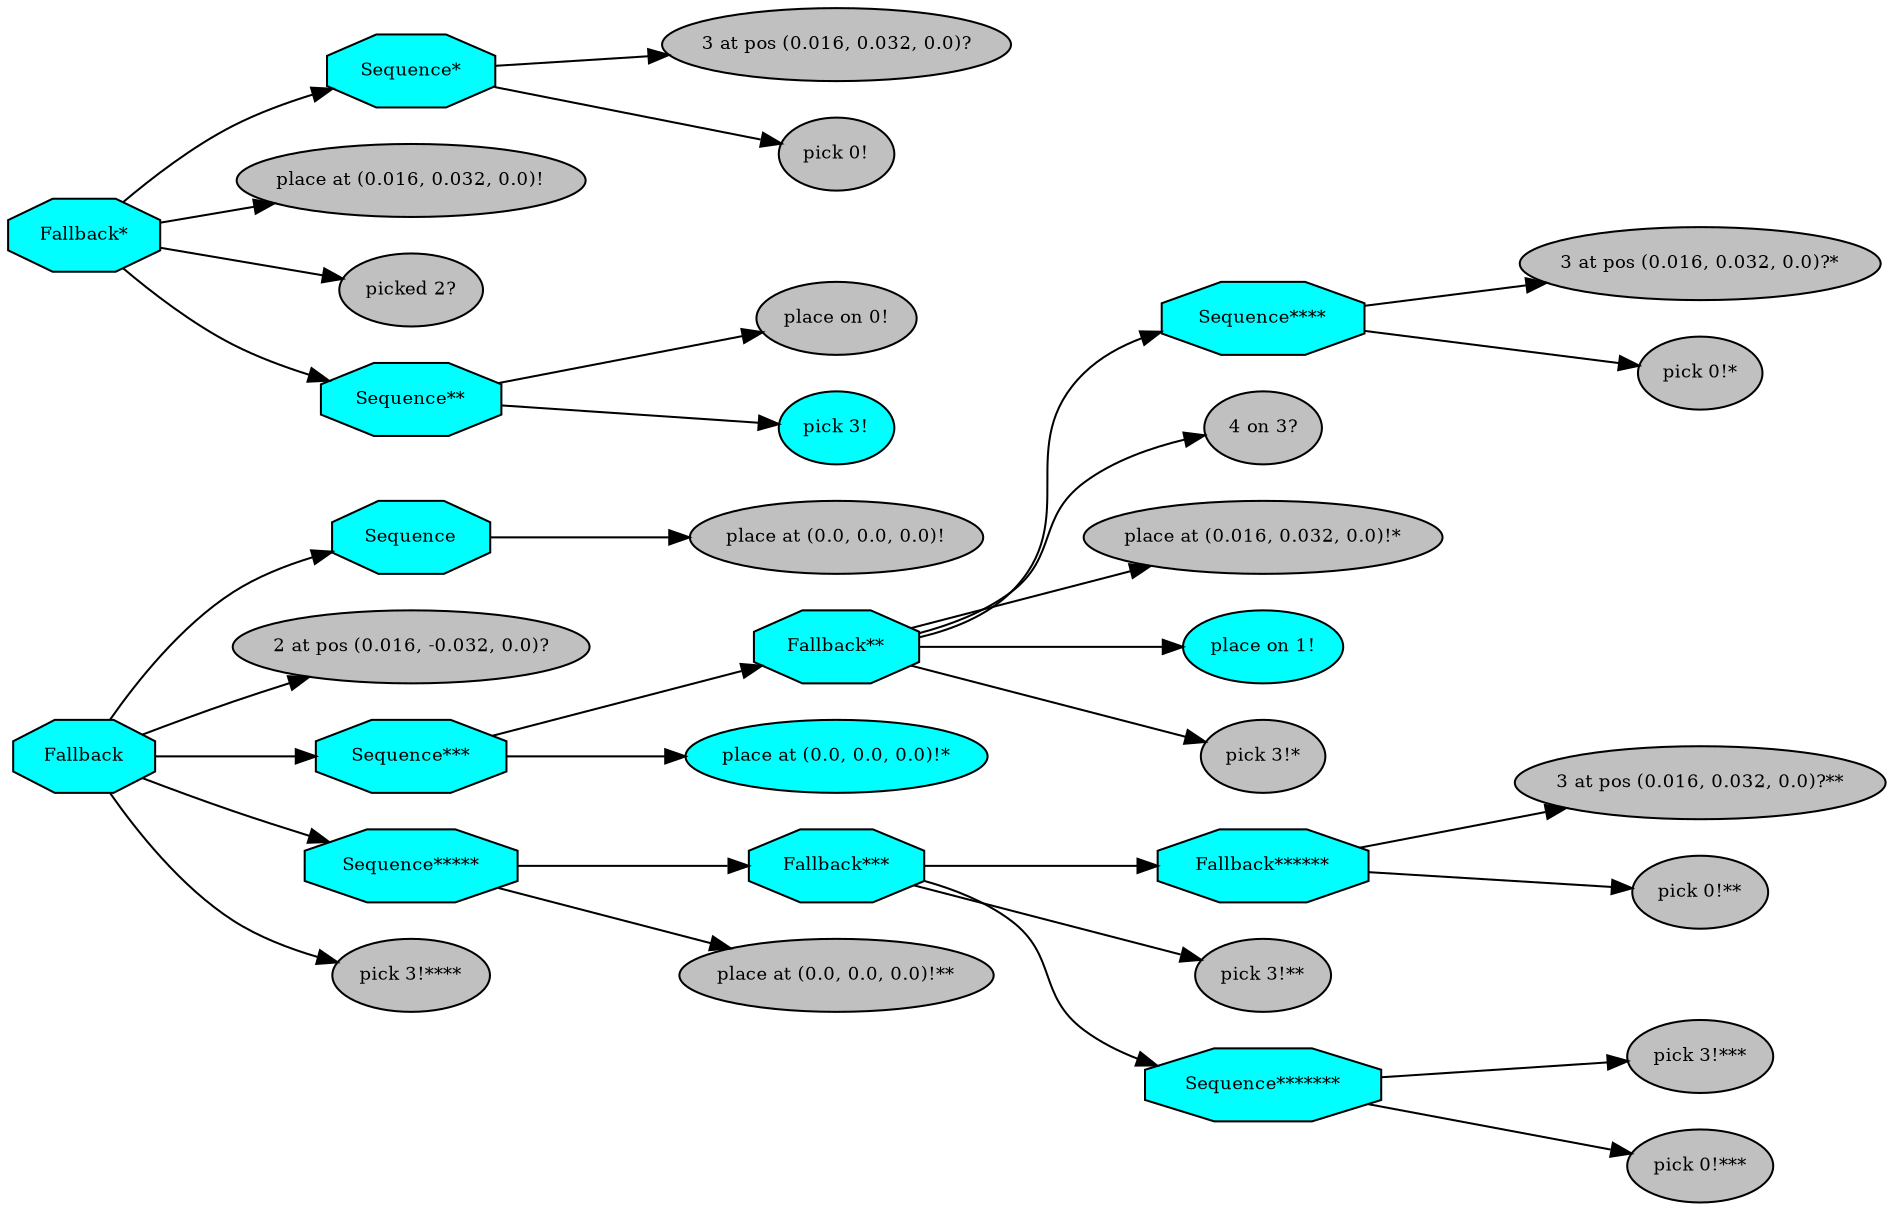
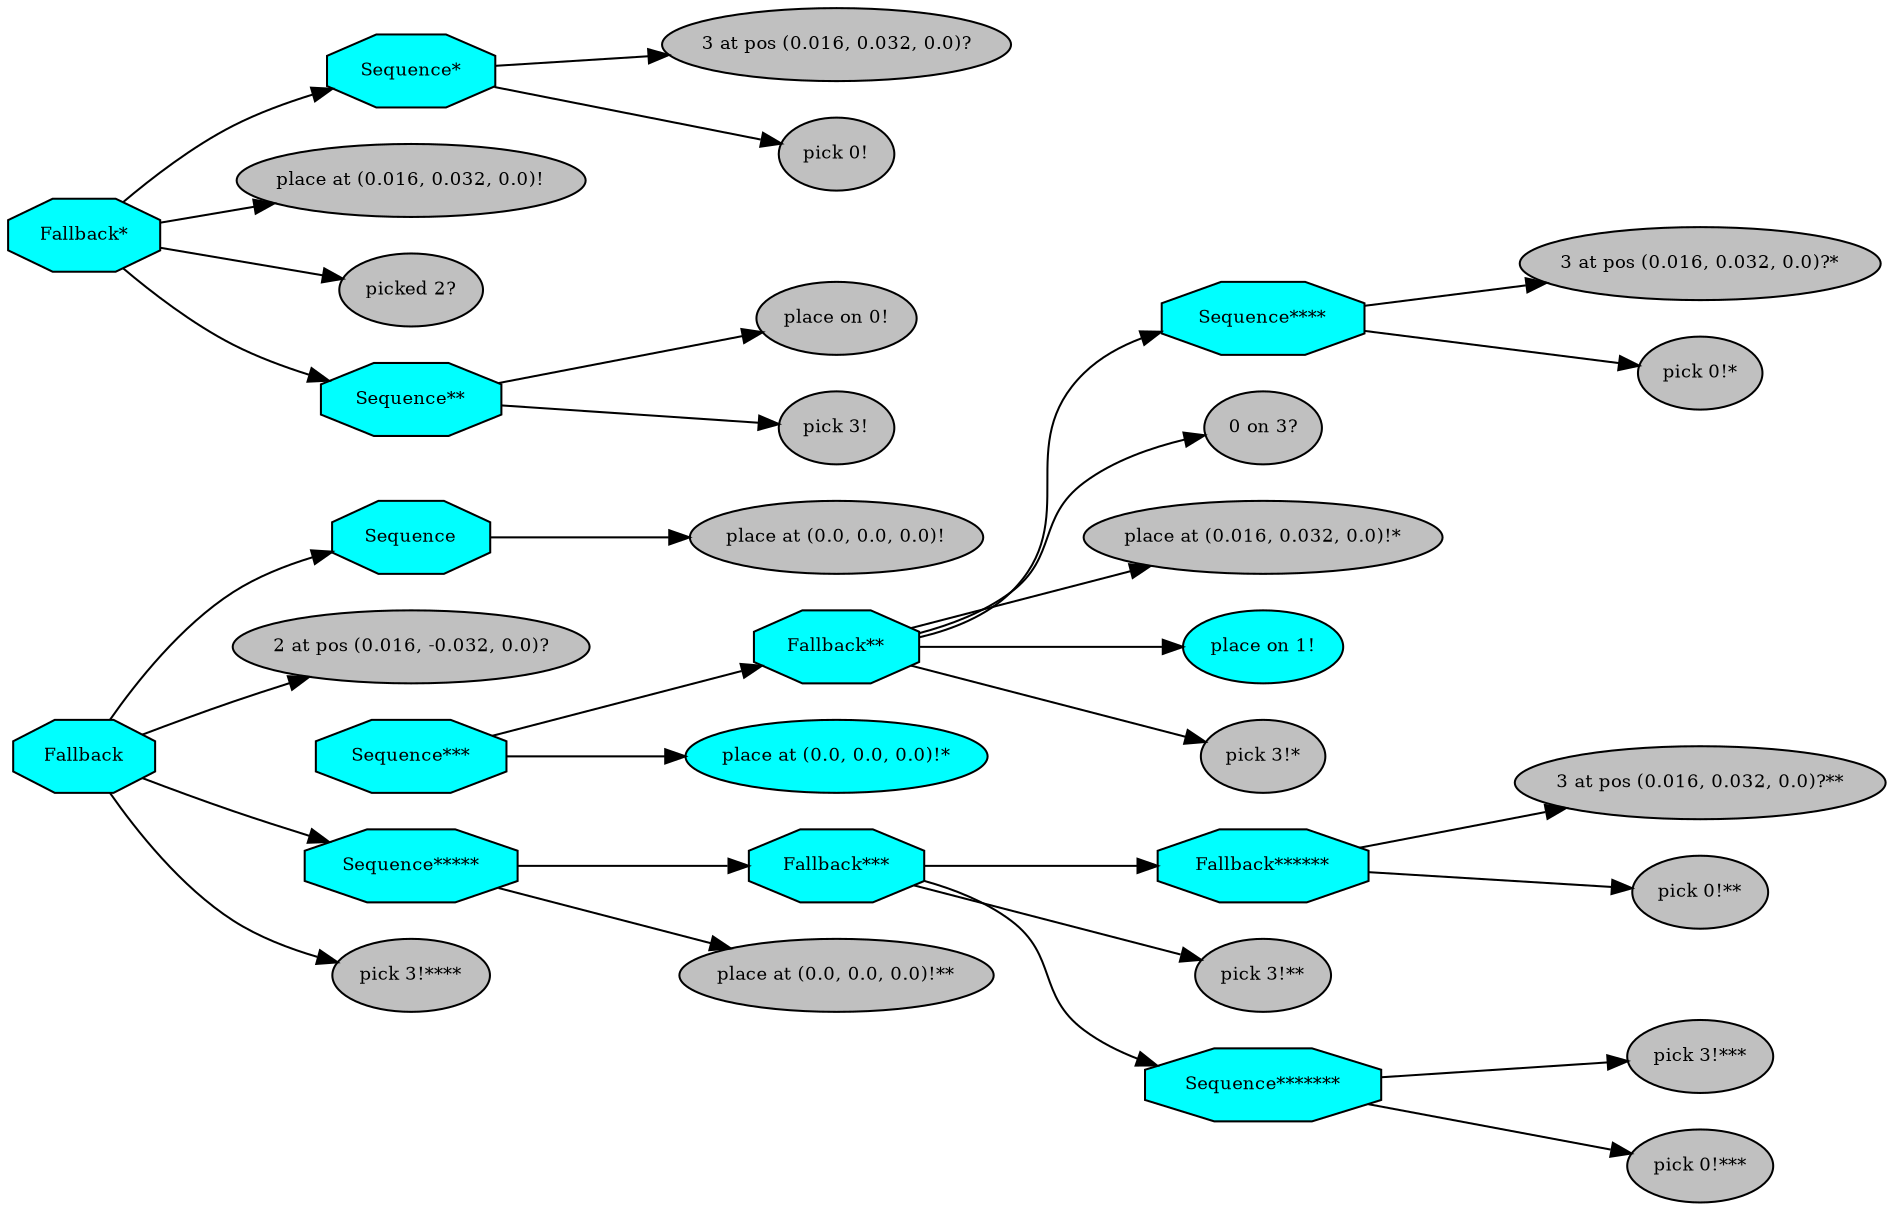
node "pick 3!": fillcolor cyan -> gray
node "4 on 3?": label "4 on 3?" -> "0 on 3?"
edge "Fallback" -> "Sequence***": removed
